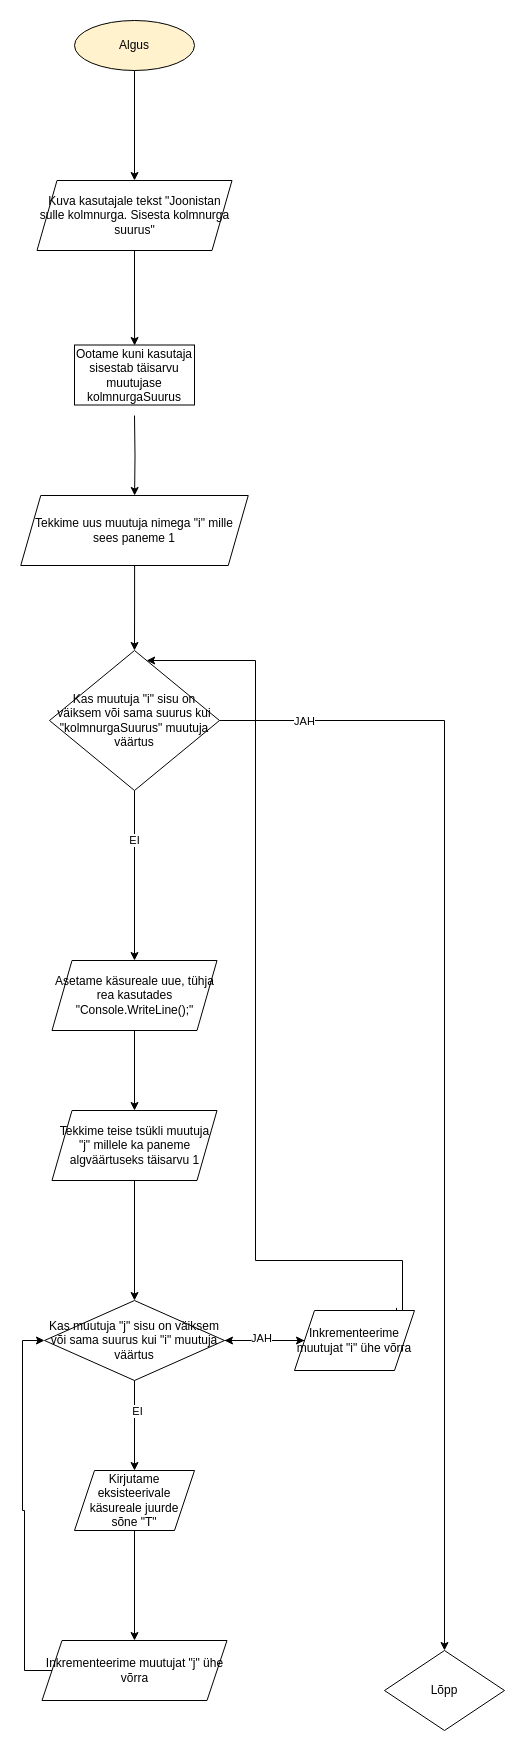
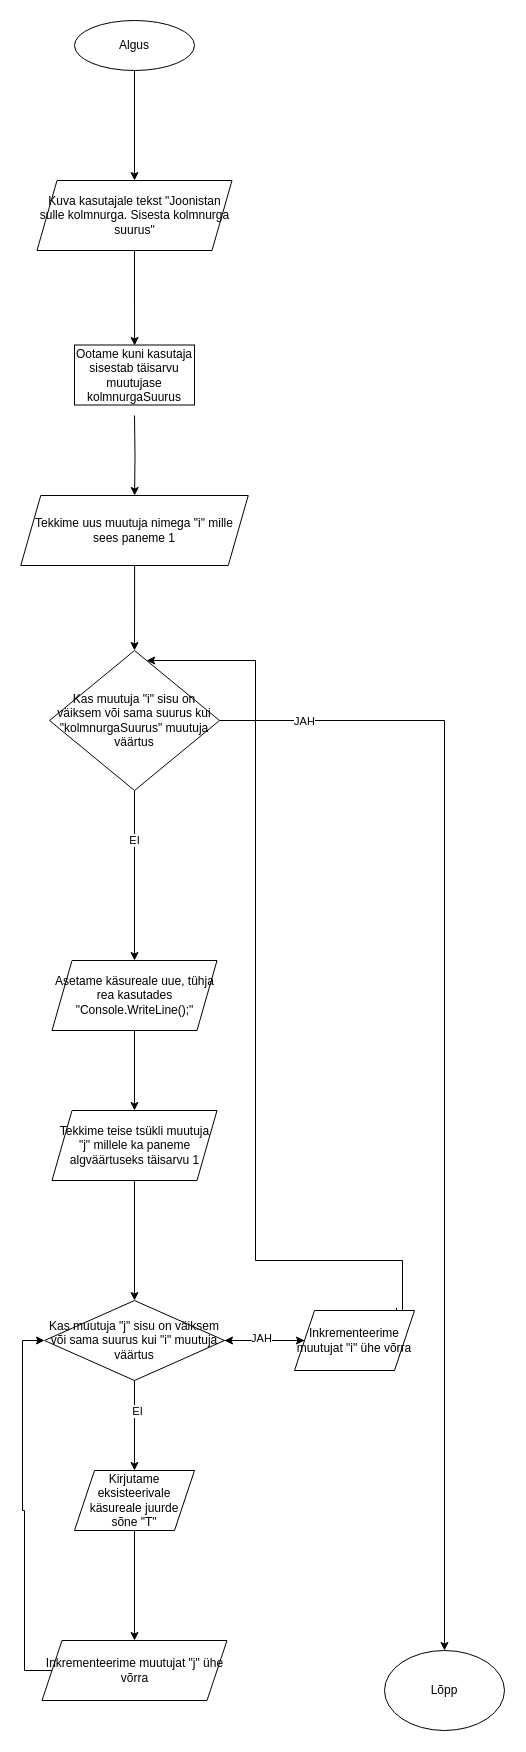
node "Algus": fillcolor #fff2cc -> #ffffff
node "Lõpp": shape diamond -> ellipse
